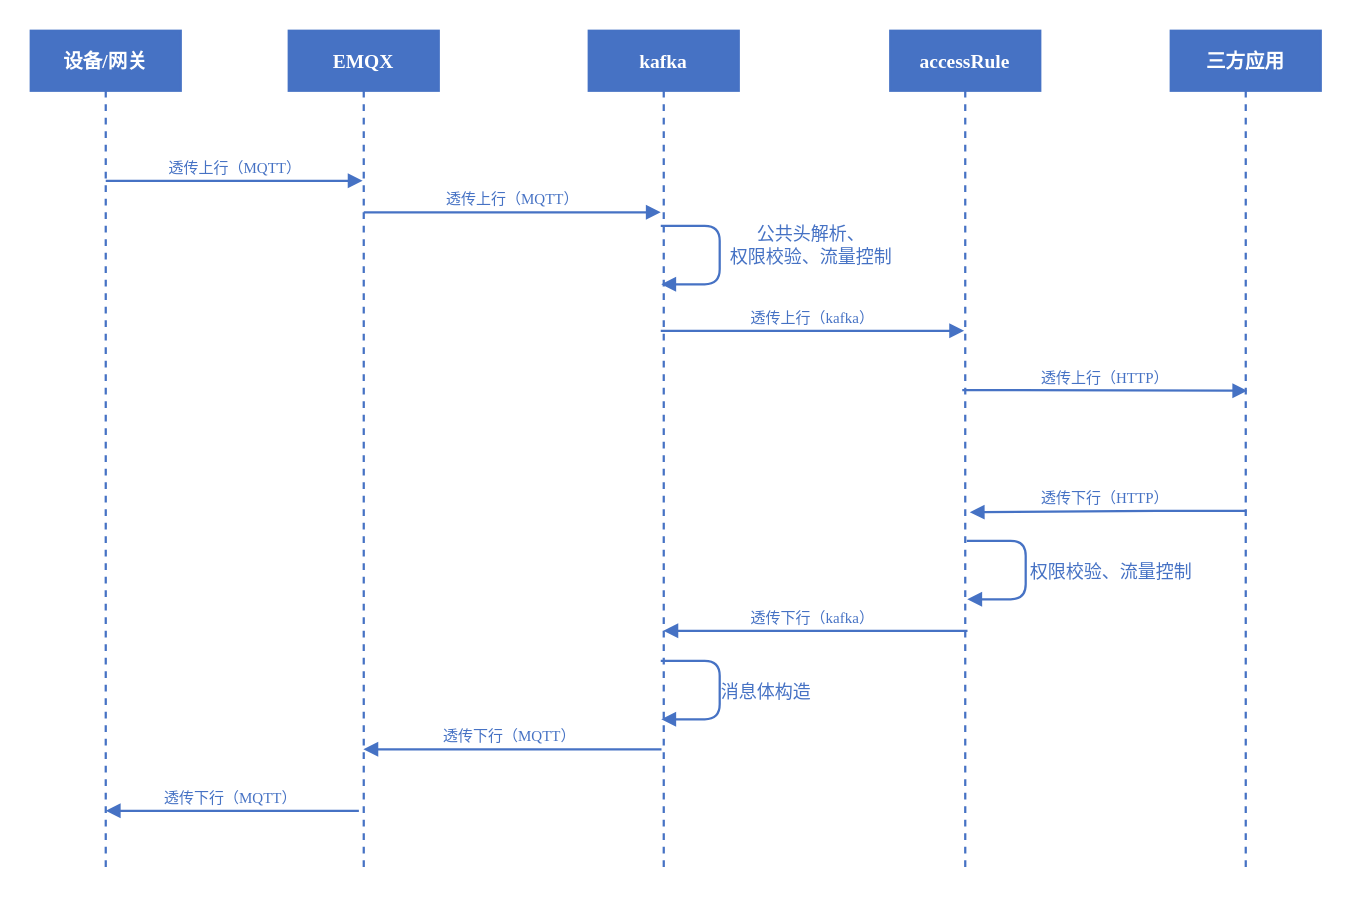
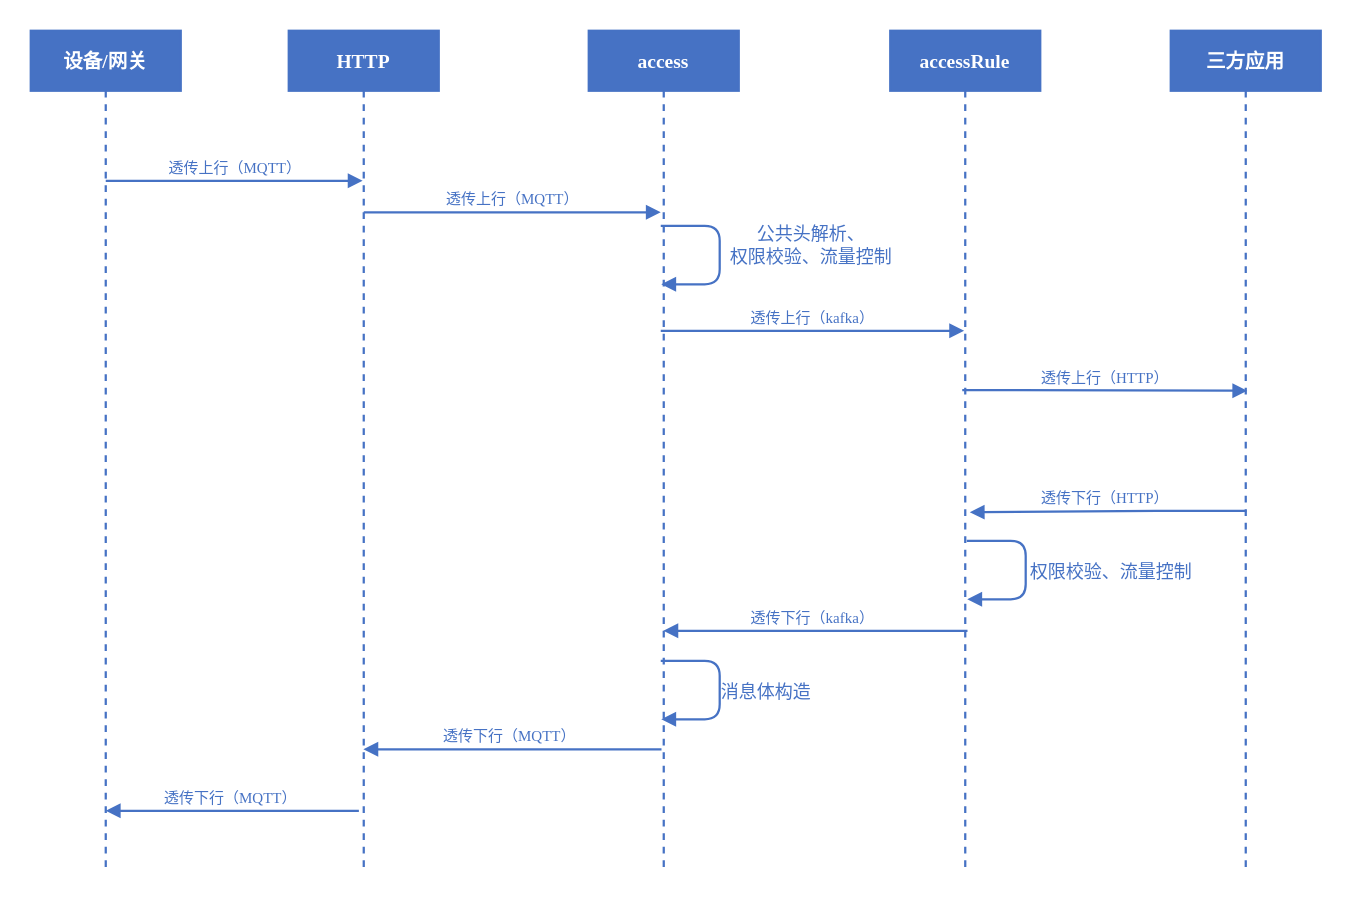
node "EMQX": label "EMQX" -> "HTTP"
node "kafka": label "kafka" -> "access"
